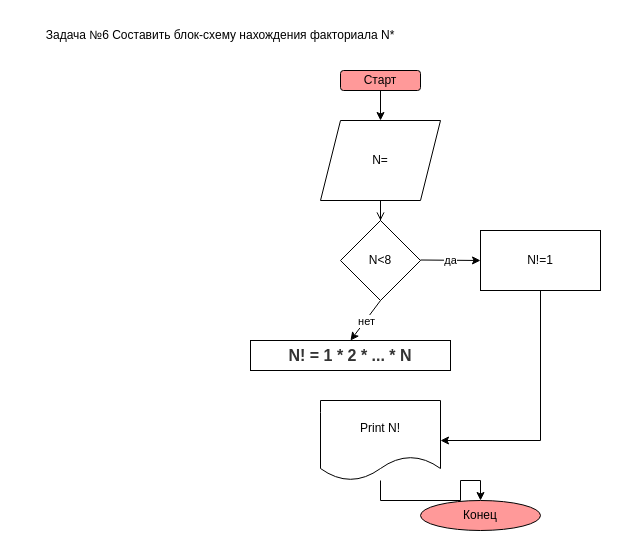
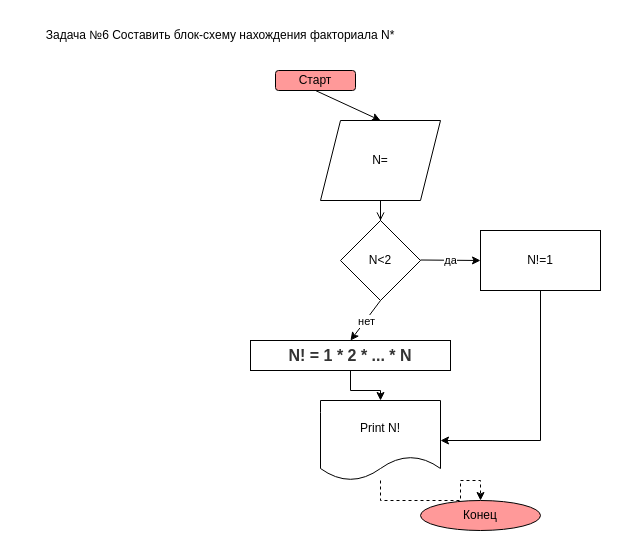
node "Старт": moved (381, 81) -> (316, 81)
node "N<8": label "N<8" -> "N<2"
edge "N! = 1 * 2 * ... * N" -> "Print N!": added
edge "Print N!" -> "Конец": style solid -> dashed
